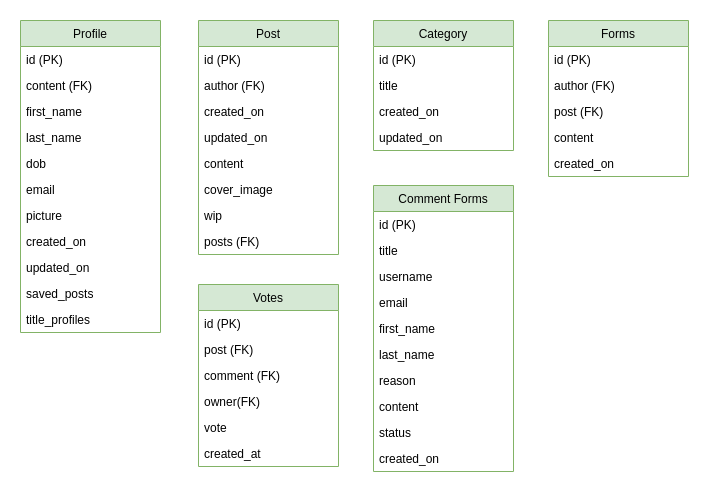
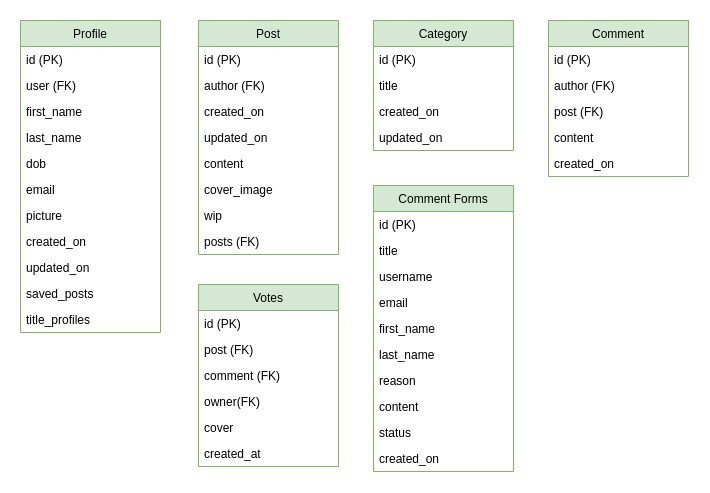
node "Forms": label "Forms" -> "Comment"
node "content (FK)": label "content (FK)" -> "user (FK)"
node "vote": label "vote" -> "cover"
